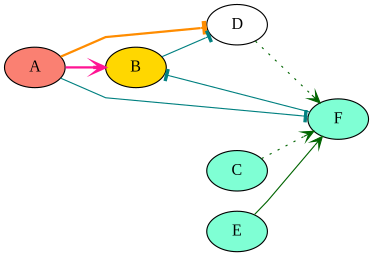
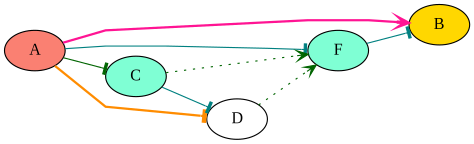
edge "B" -> "D": now "C" -> "D"
edge "A" -> "C": added
node "E": removed
